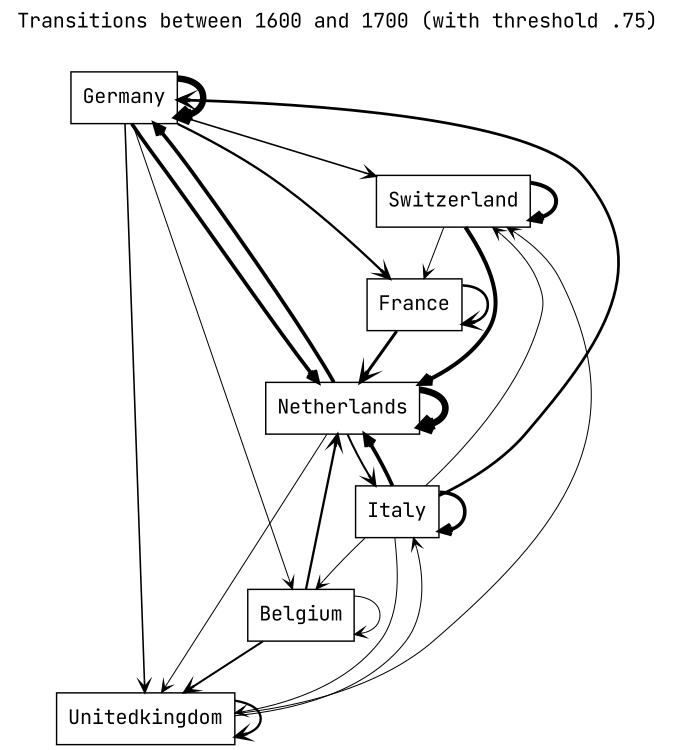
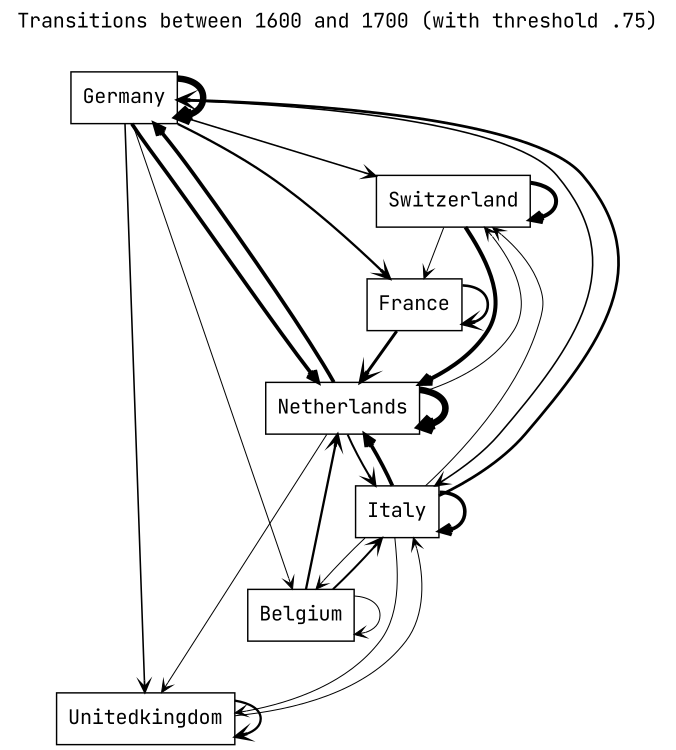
edge "Germany" -> "Italy": added
edge "Unitedkingdom" -> "Switzerland": now "Netherlands" -> "Switzerland"
edge "Belgium" -> "Unitedkingdom": now "Belgium" -> "Italy"
